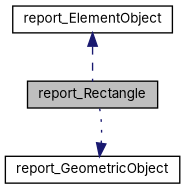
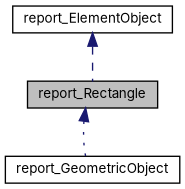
edge "report_Rectangle" -> "report_GeometricObject": reversed
